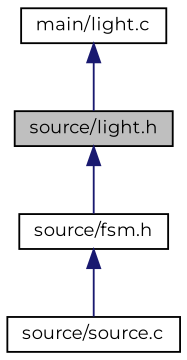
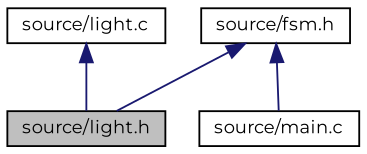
node "main/light.c": label "main/light.c" -> "source/light.c"
edge "source/fsm.h" -> "source/light.h": reversed
node "source/source.c": label "source/source.c" -> "source/main.c"
